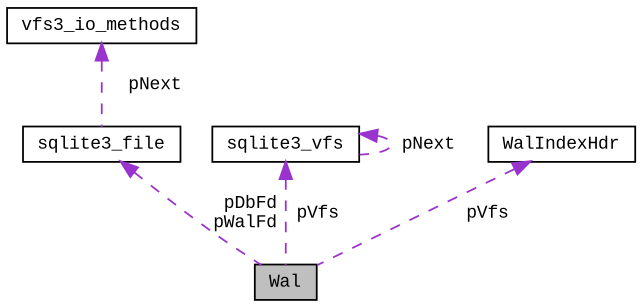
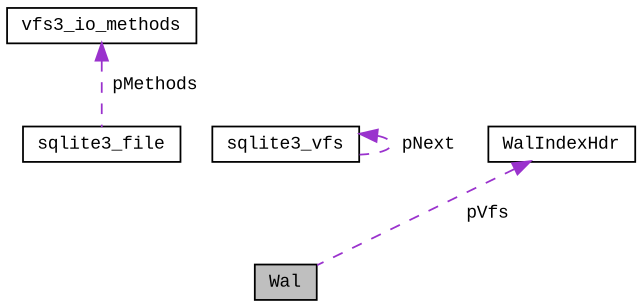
edge "sqlite3_file" -> "vfs3_io_methods": label " pNext" -> " pMethods"
edge "Wal" -> "sqlite3_file": removed, label "pDbFd pWalFd"
edge "Wal" -> "sqlite3_vfs": removed, label "pVfs"
